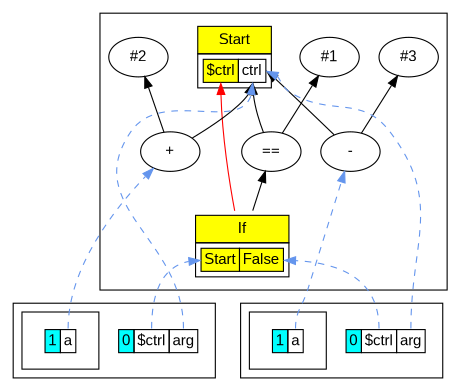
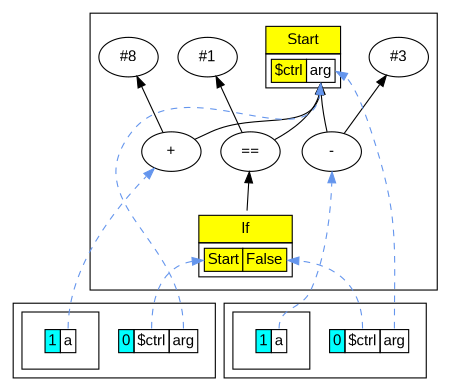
node "#2": label "#2" -> "#8"
node "Start": text "ctrl" -> "arg"
edge "If" -> "Start": removed
